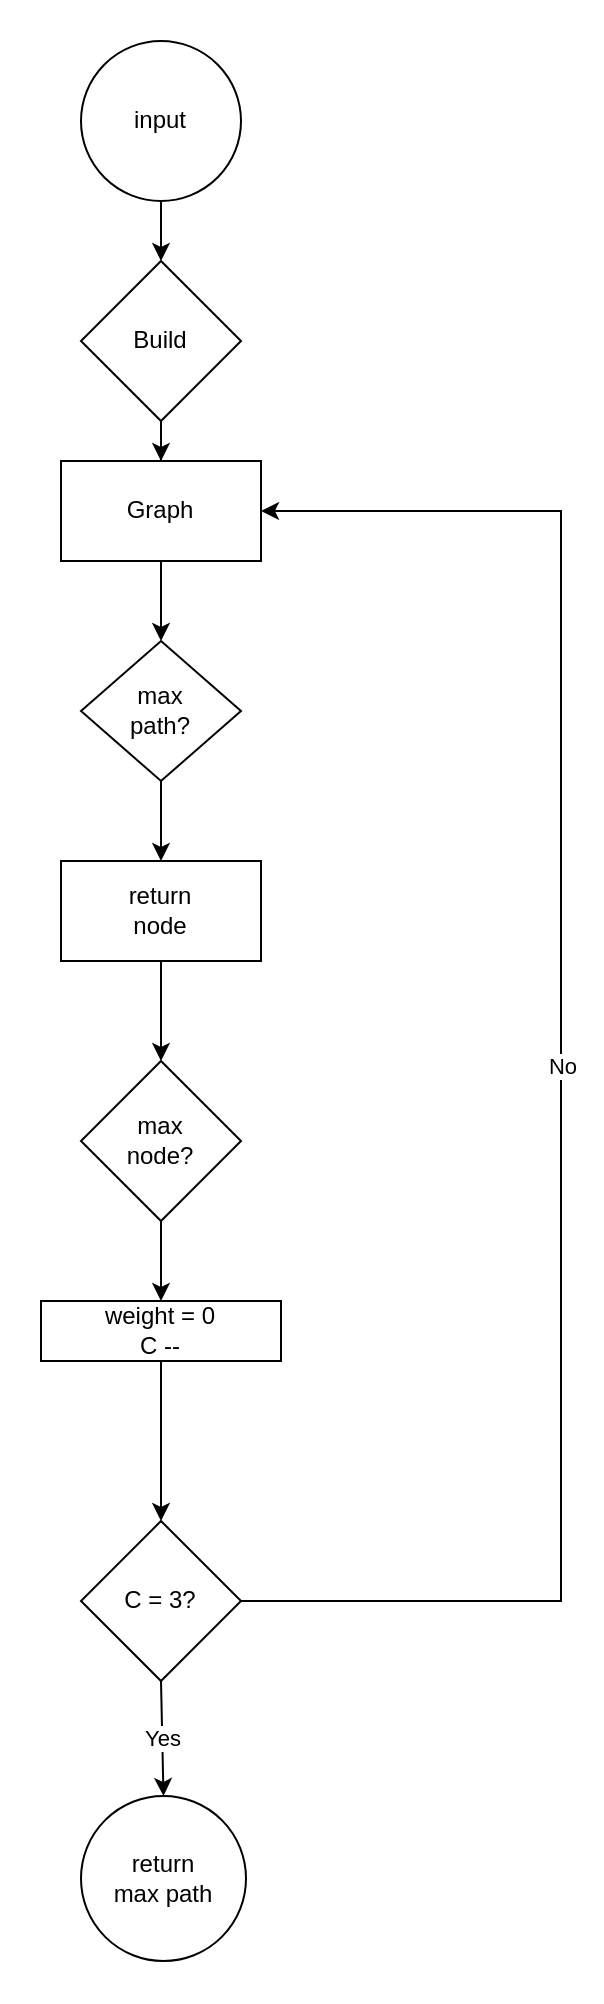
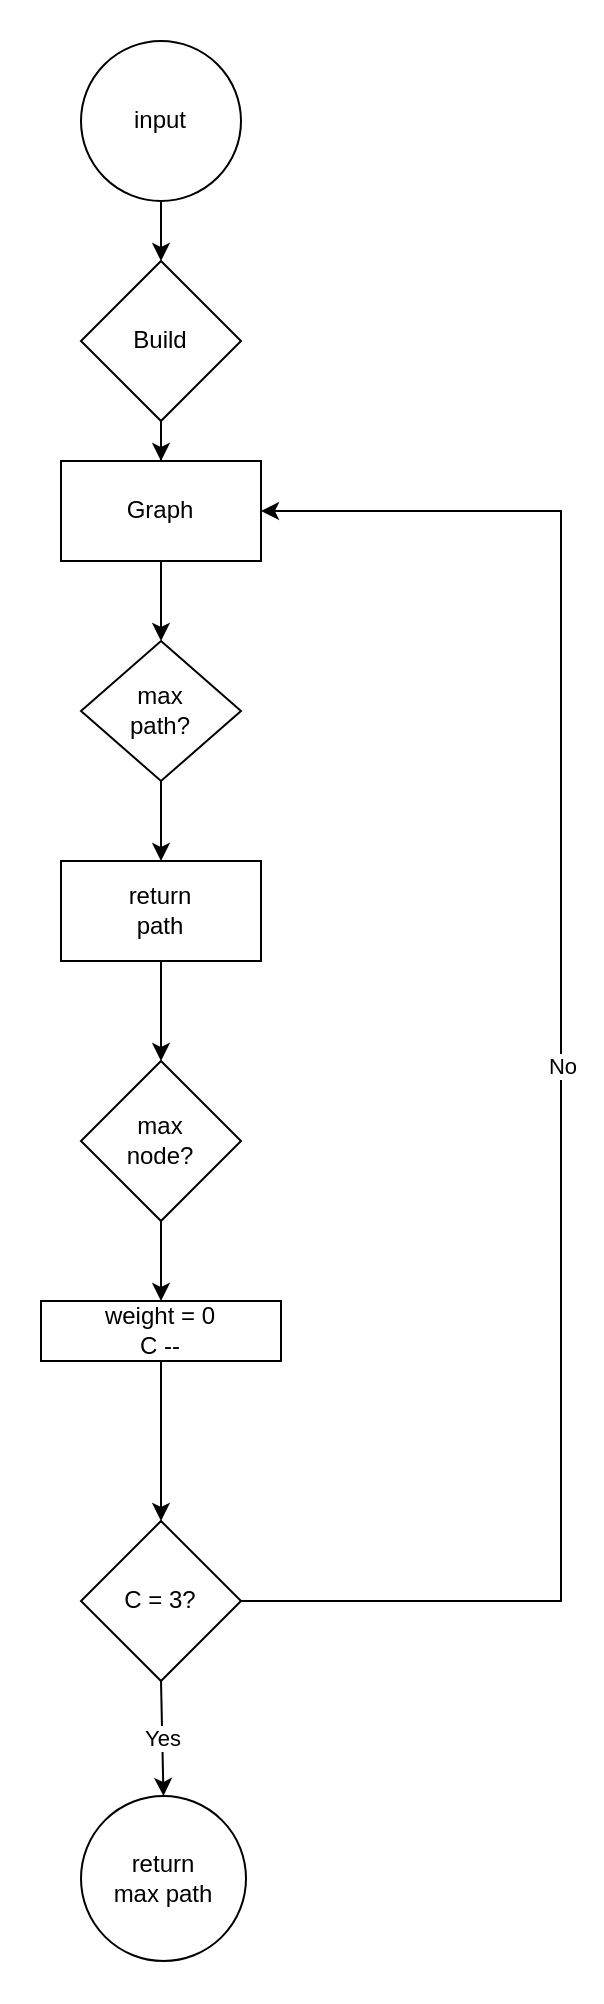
node "return node": label "return node" -> "return path"
